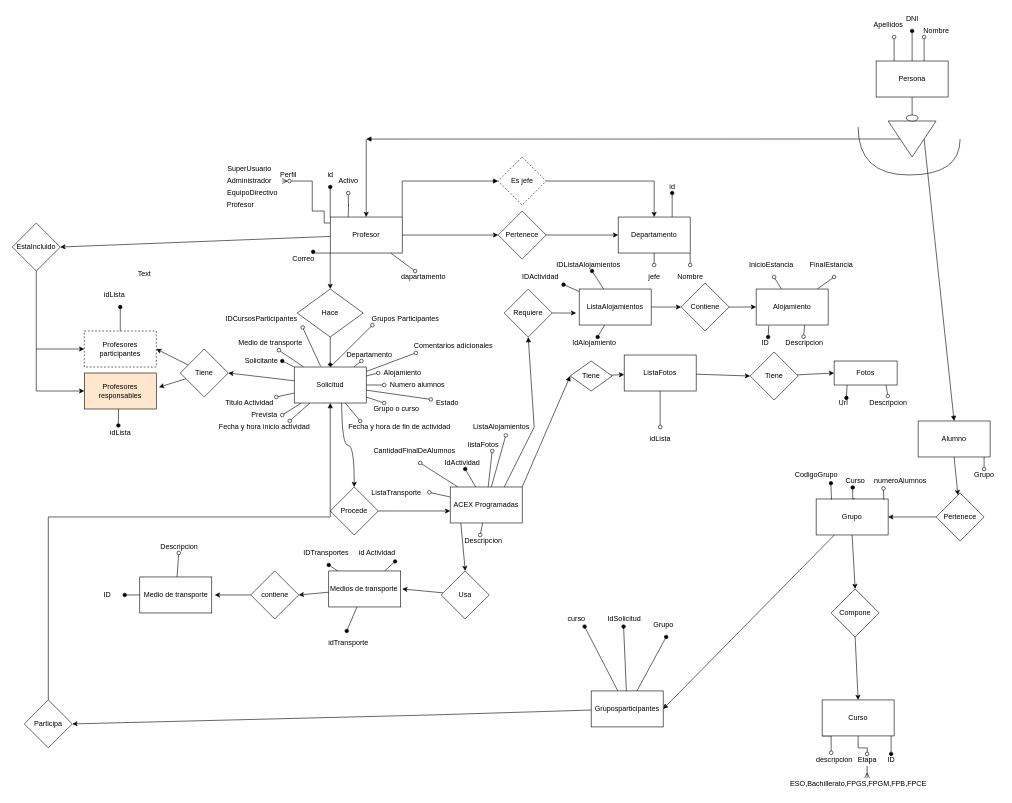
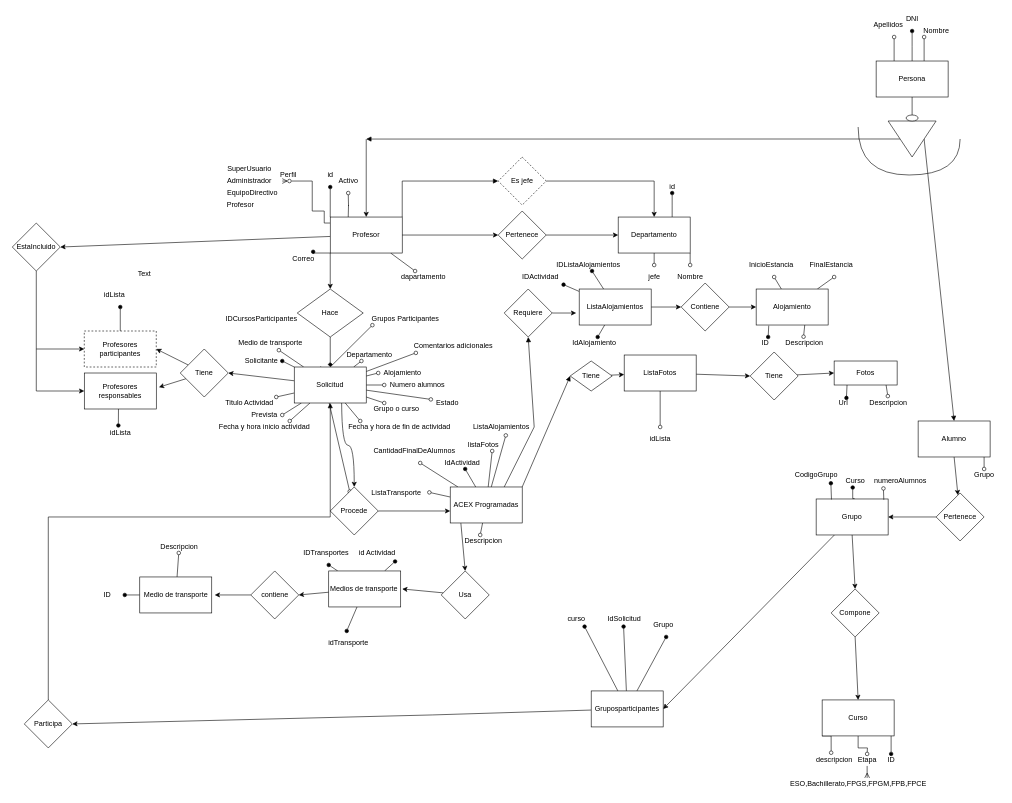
edge "Solicitud" -> "IDCursosParticipantes": now "Solicitud" -> "Procede"
node "Profesores responsables": fillcolor #ffe6cc -> #ffffff
